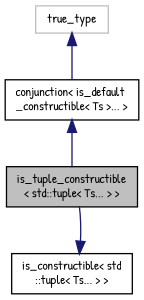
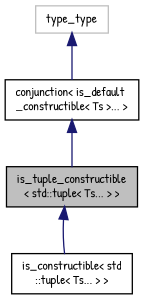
node "true_type": label "true_type" -> "type_type"
edge "is_tuple_constructible < std::tuple< Ts... > >" -> "is_constructible< std ::tuple< Ts... > >": reversed
